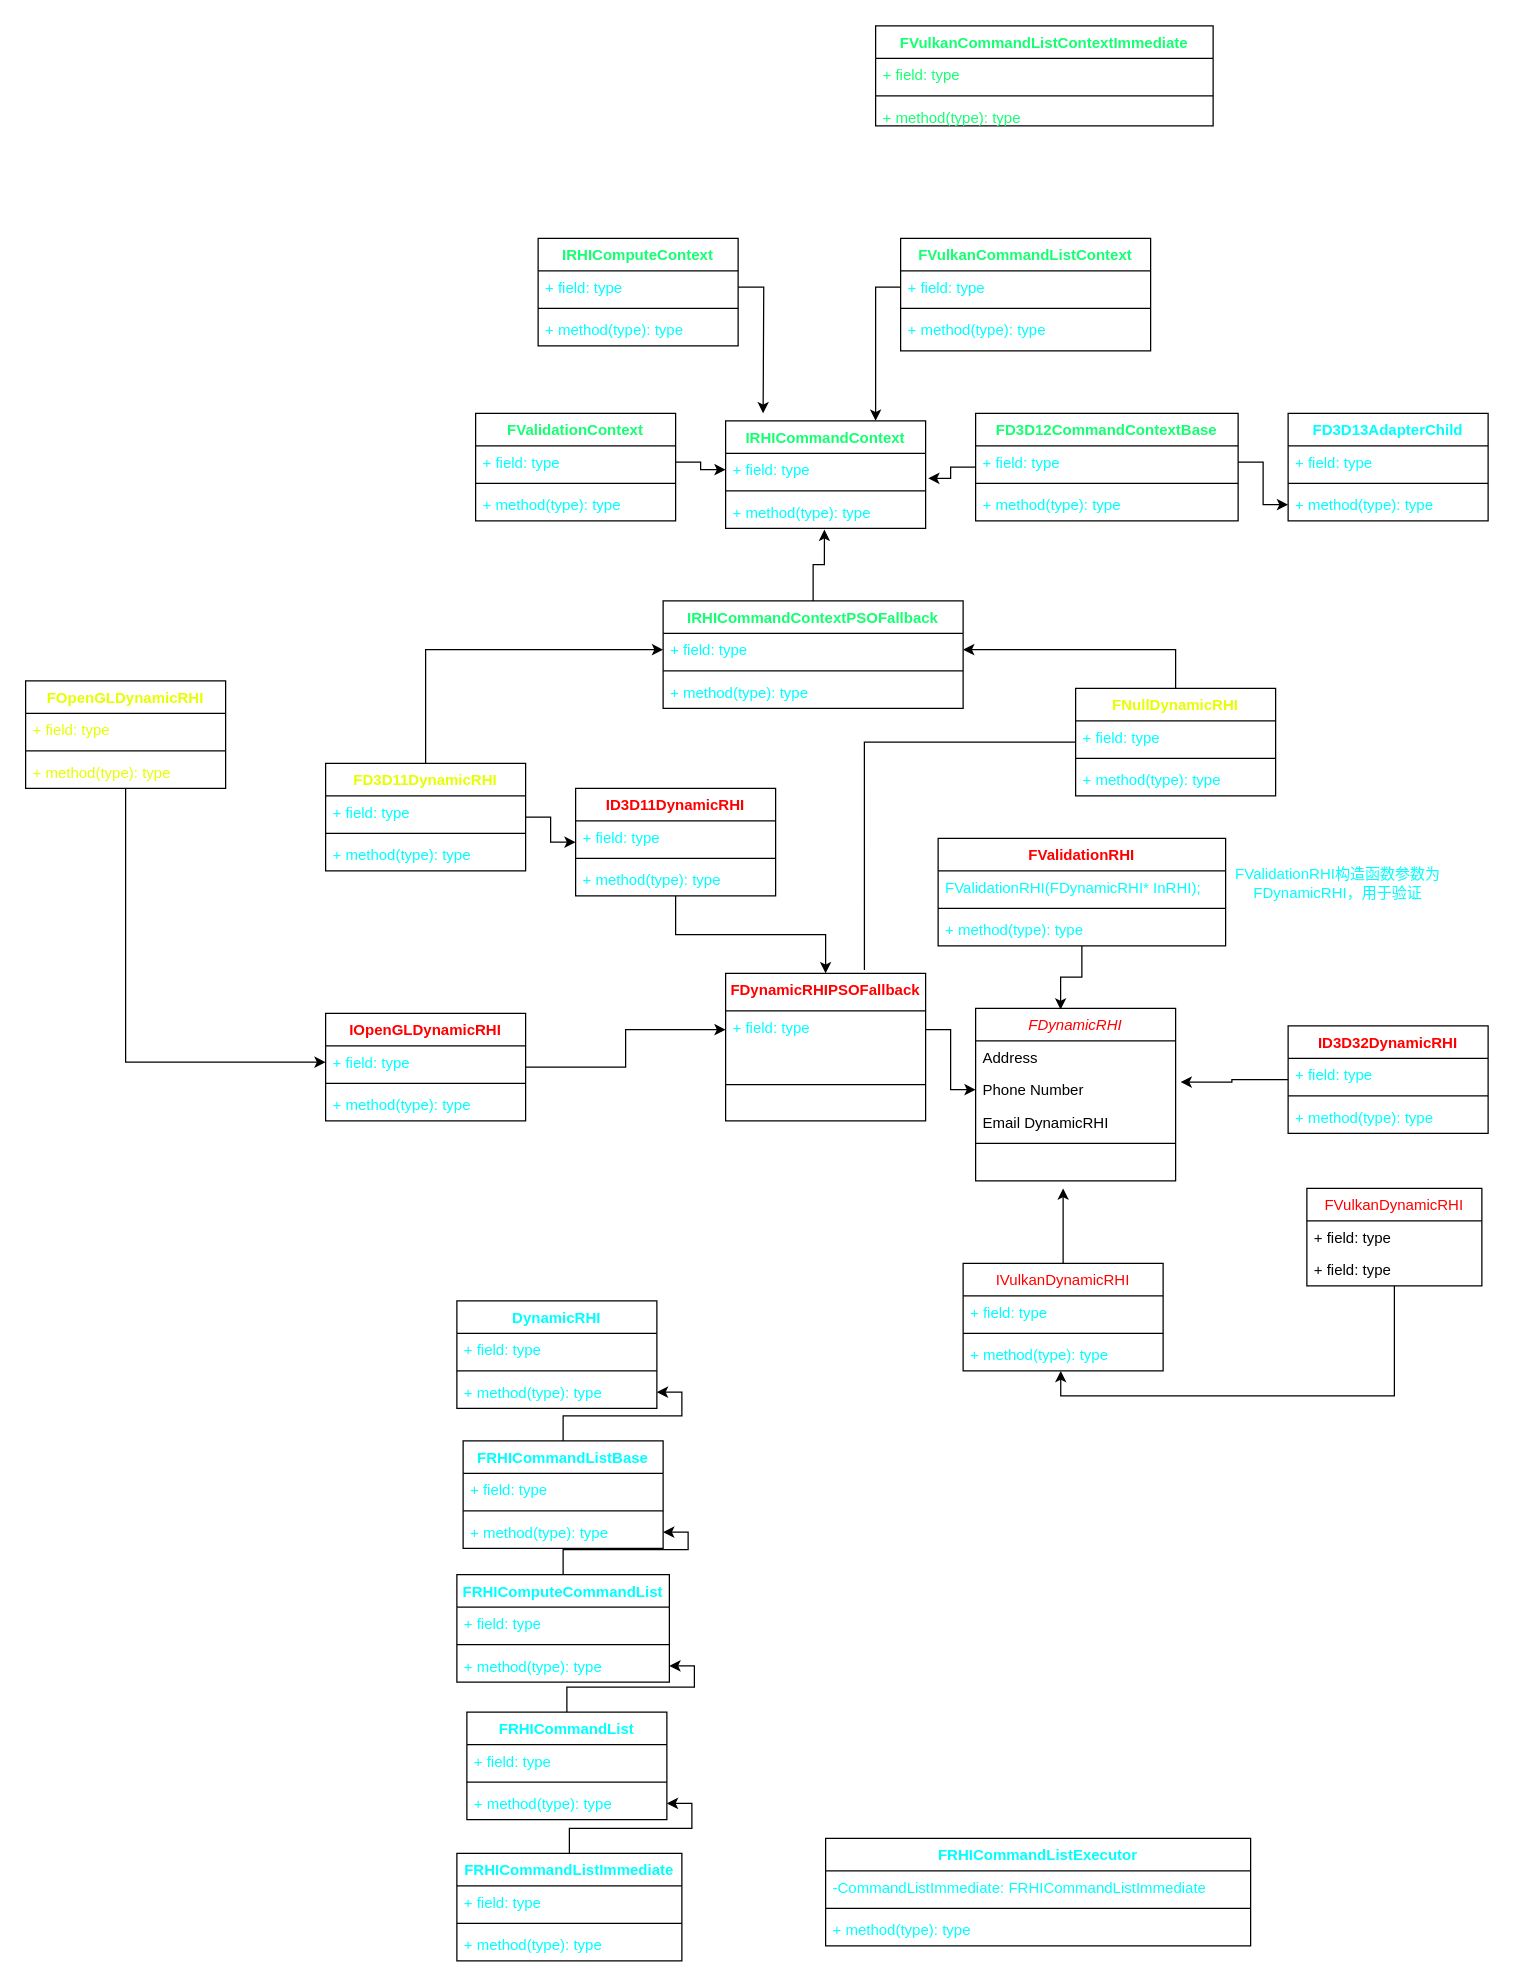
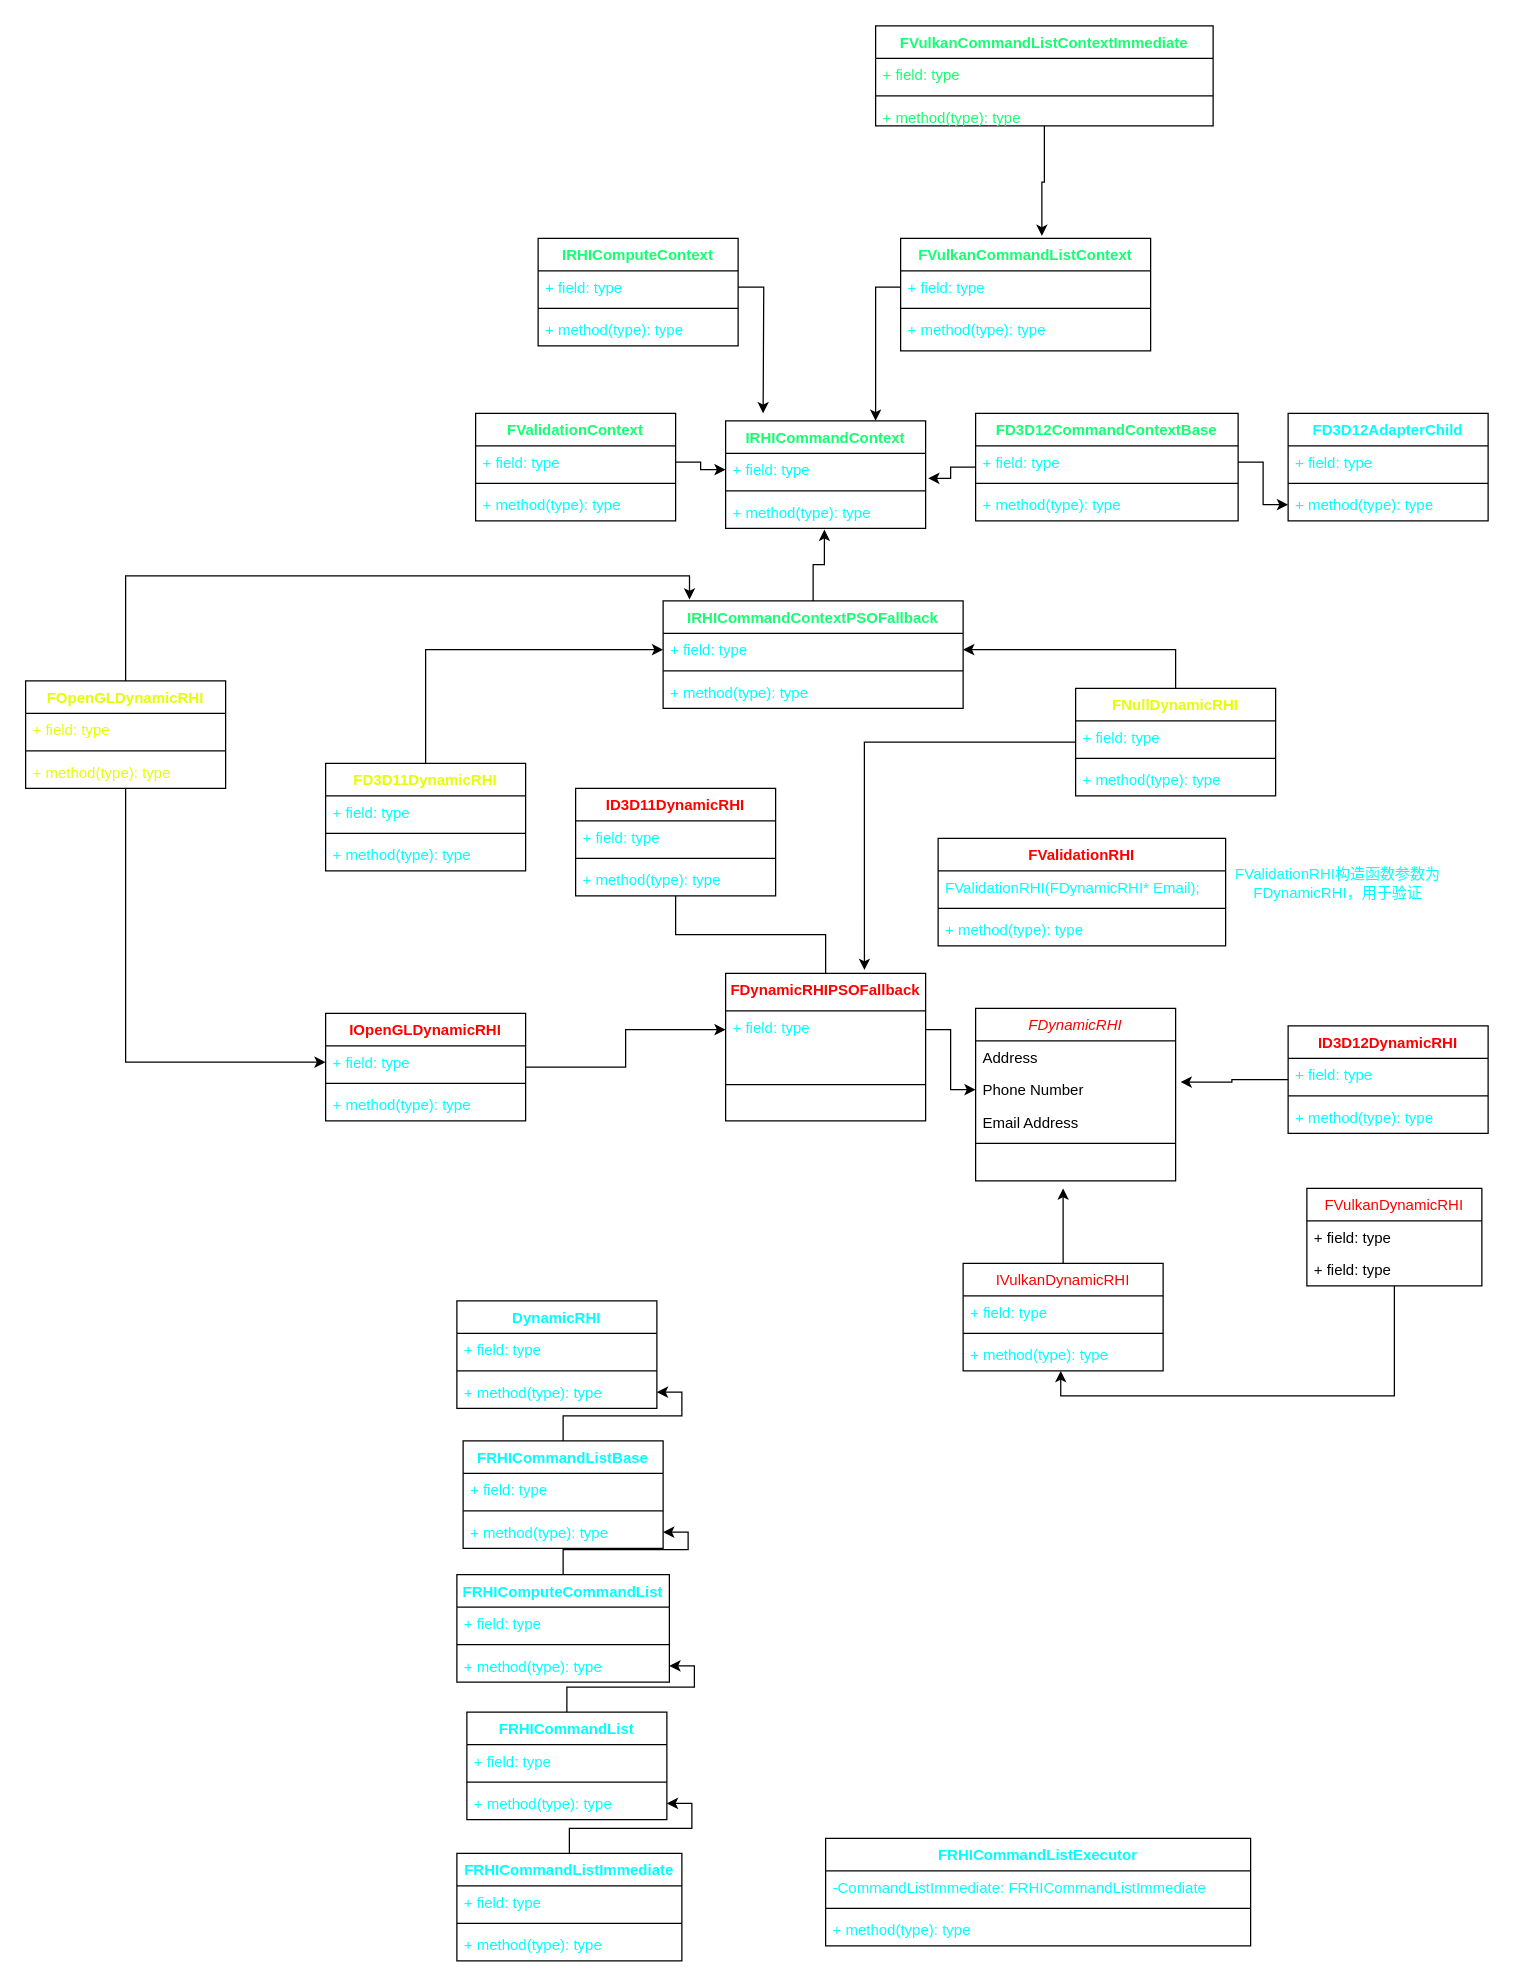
edge "FVulkanCommandListContextImmediate" -> "FVulkanCommandListContext": added
node "FD3D13AdapterChild": label "FD3D13AdapterChild" -> "FD3D12AdapterChild"
edge "FOpenGLDynamicRHI" -> "IRHICommandContextPSOFallback": added
edge "FD3D11DynamicRHI" -> "ID3D11DynamicRHI": removed
node "FValidationRHI(FDynamicRHI* InRHI);": label "FValidationRHI(FDynamicRHI* InRHI);" -> "FValidationRHI(FDynamicRHI* Email);"
edge "ID3D11DynamicRHI" -> "FDynamicRHIPSOFallback": arrowhead classic -> none
edge "FNullDynamicRHI" -- "FDynamicRHIPSOFallback": arrowhead none -> classic
edge "FValidationRHI" -> "FDynamicRHI": removed
node "ID3D32DynamicRHI": label "ID3D32DynamicRHI" -> "ID3D12DynamicRHI"
node "Email DynamicRHI": label "Email DynamicRHI" -> "Email Address"
